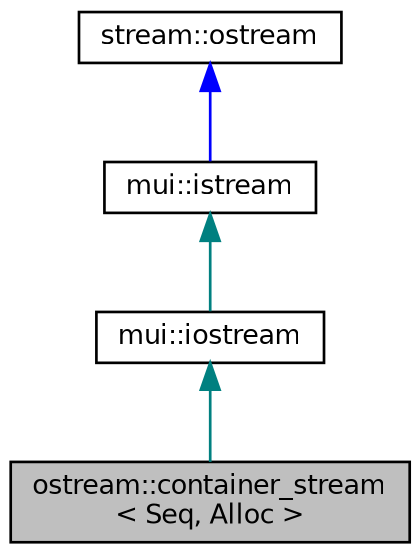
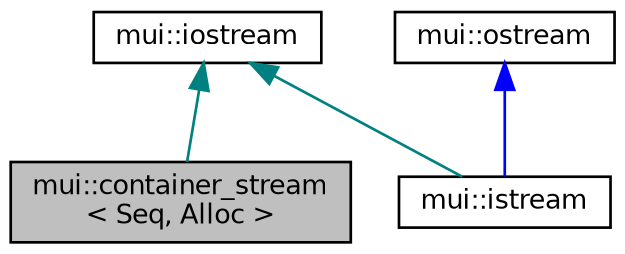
node "stream::ostream": label "stream::ostream" -> "mui::ostream"
edge "mui::iostream" -> "mui::istream": reversed
node "ostream::container_stream < Seq, Alloc >": label "ostream::container_stream < Seq, Alloc >" -> "mui::container_stream < Seq, Alloc >"
